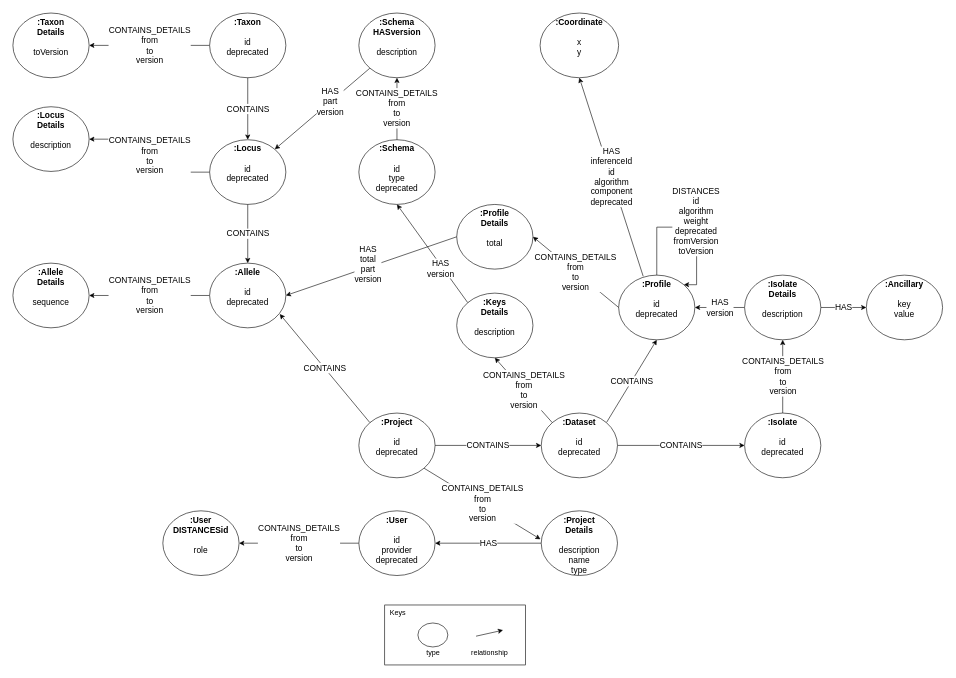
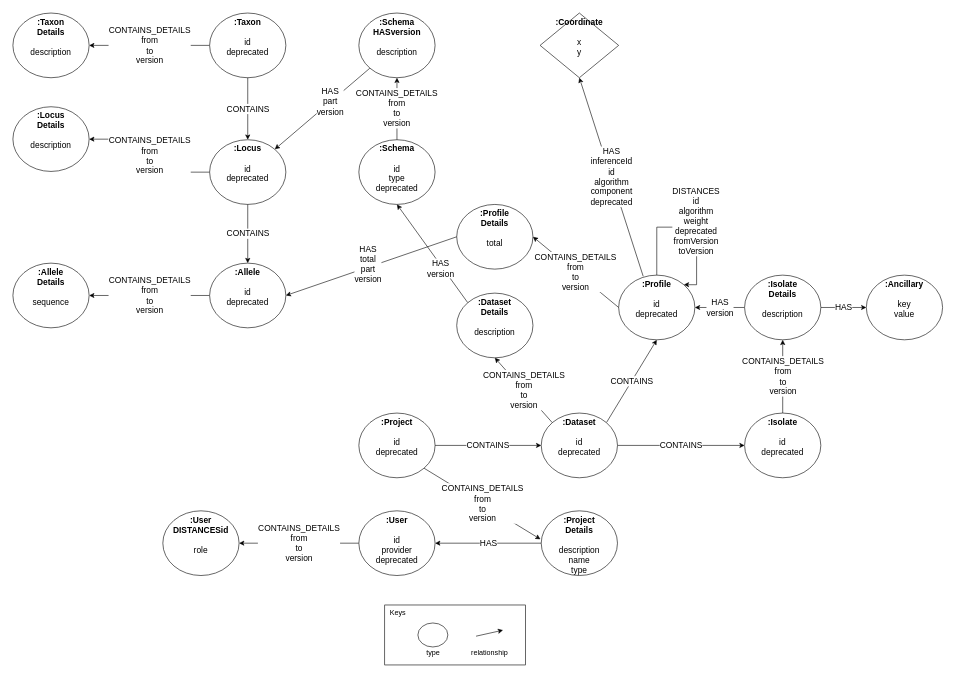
node ":Taxon DetailstoVersion": label ":Taxon DetailstoVersion" -> ":Taxon Detailsdescription"
node ":Coordinatexy": shape ellipse -> diamond
node ":Keys Detailsdescription": label ":Keys Detailsdescription" -> ":Dataset Detailsdescription"
edge ":Projectiddeprecated" -> ":Alleleiddeprecated": removed, label "CONTAINS"
